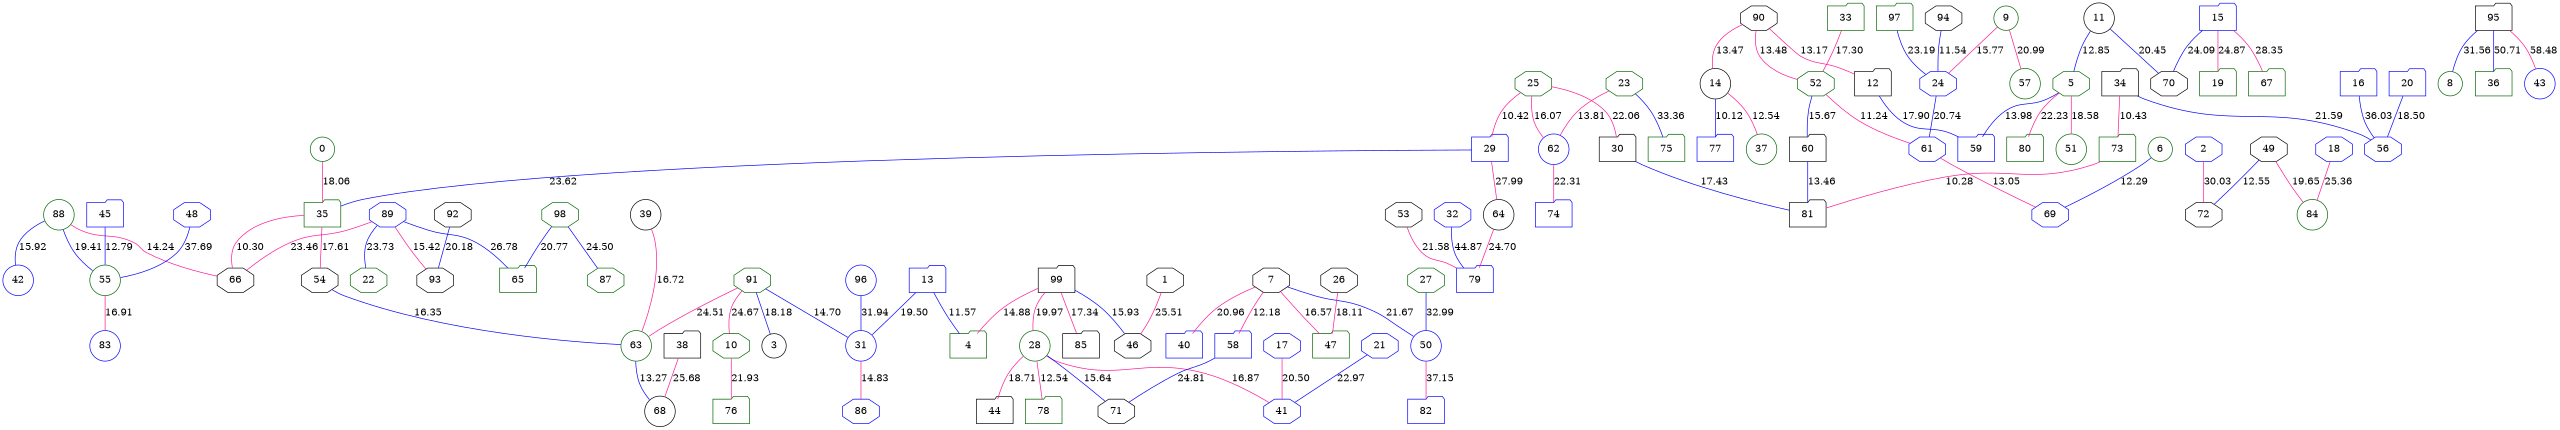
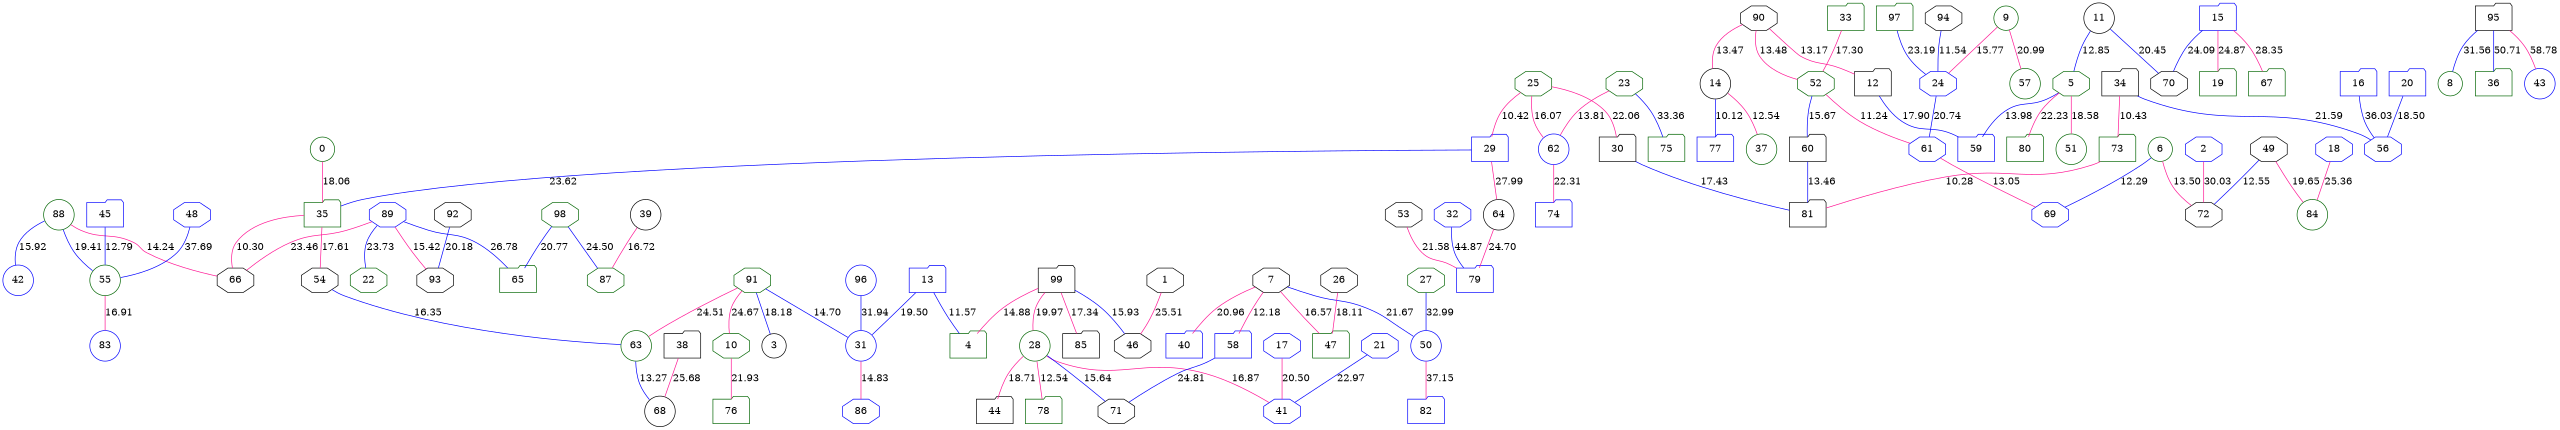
edge "95" -- "43": label "58.48" -> "58.78"
edge "6" -- "72": added, label "13.50"
edge "39" -- "63": now "39" -- "87"
